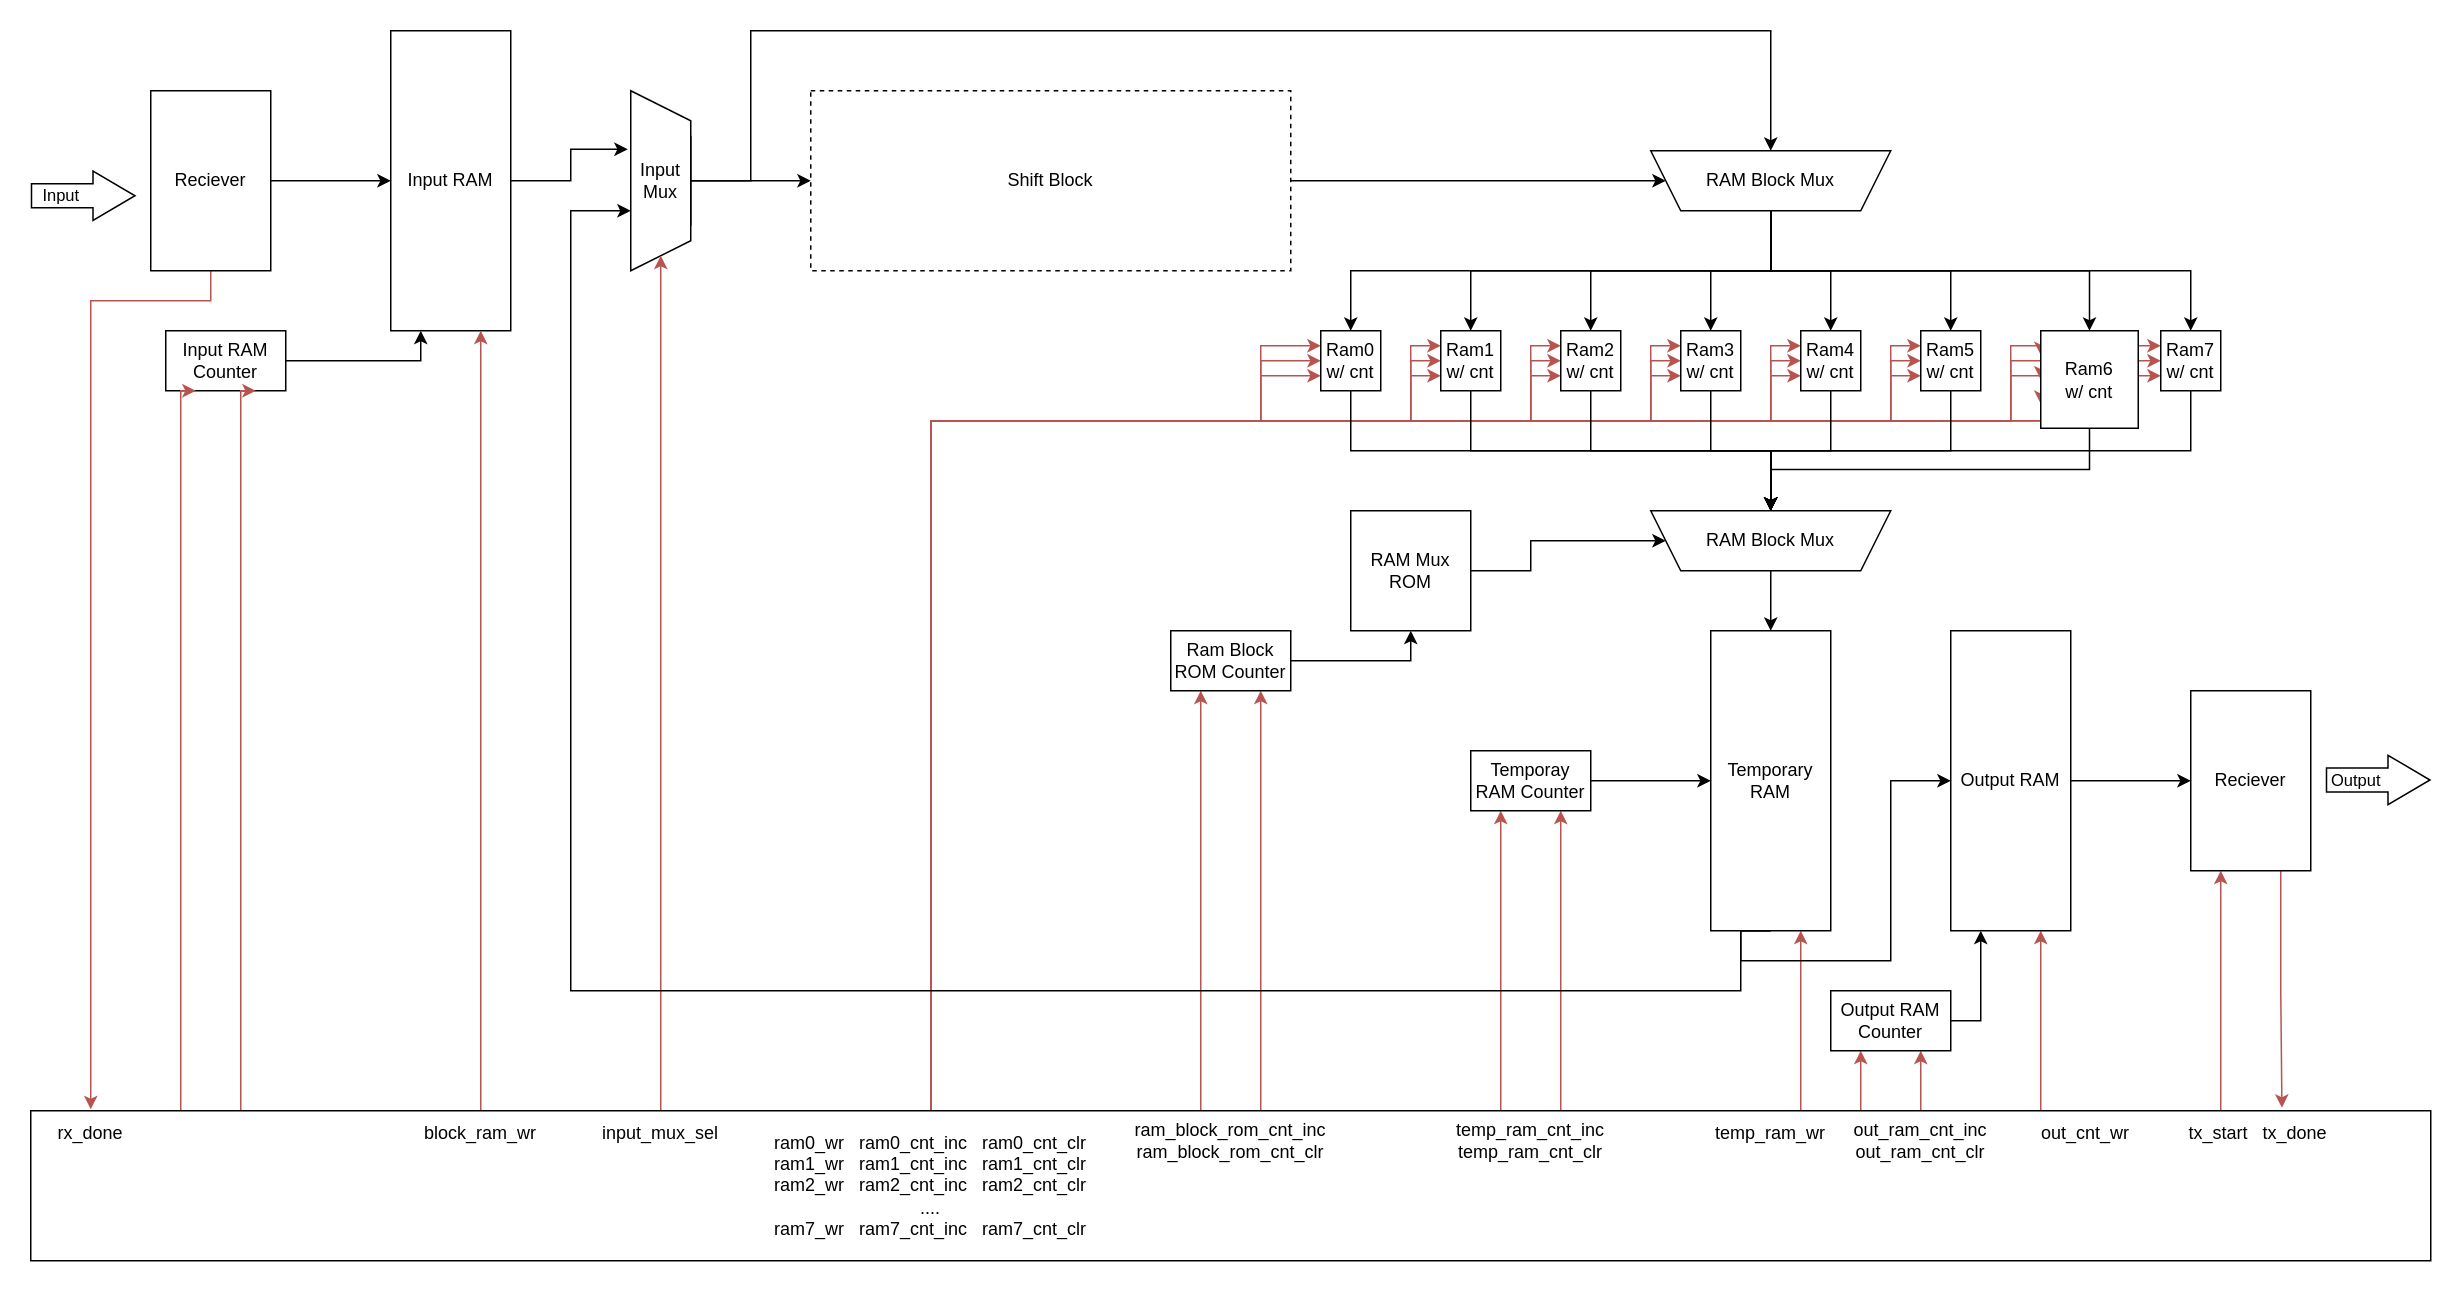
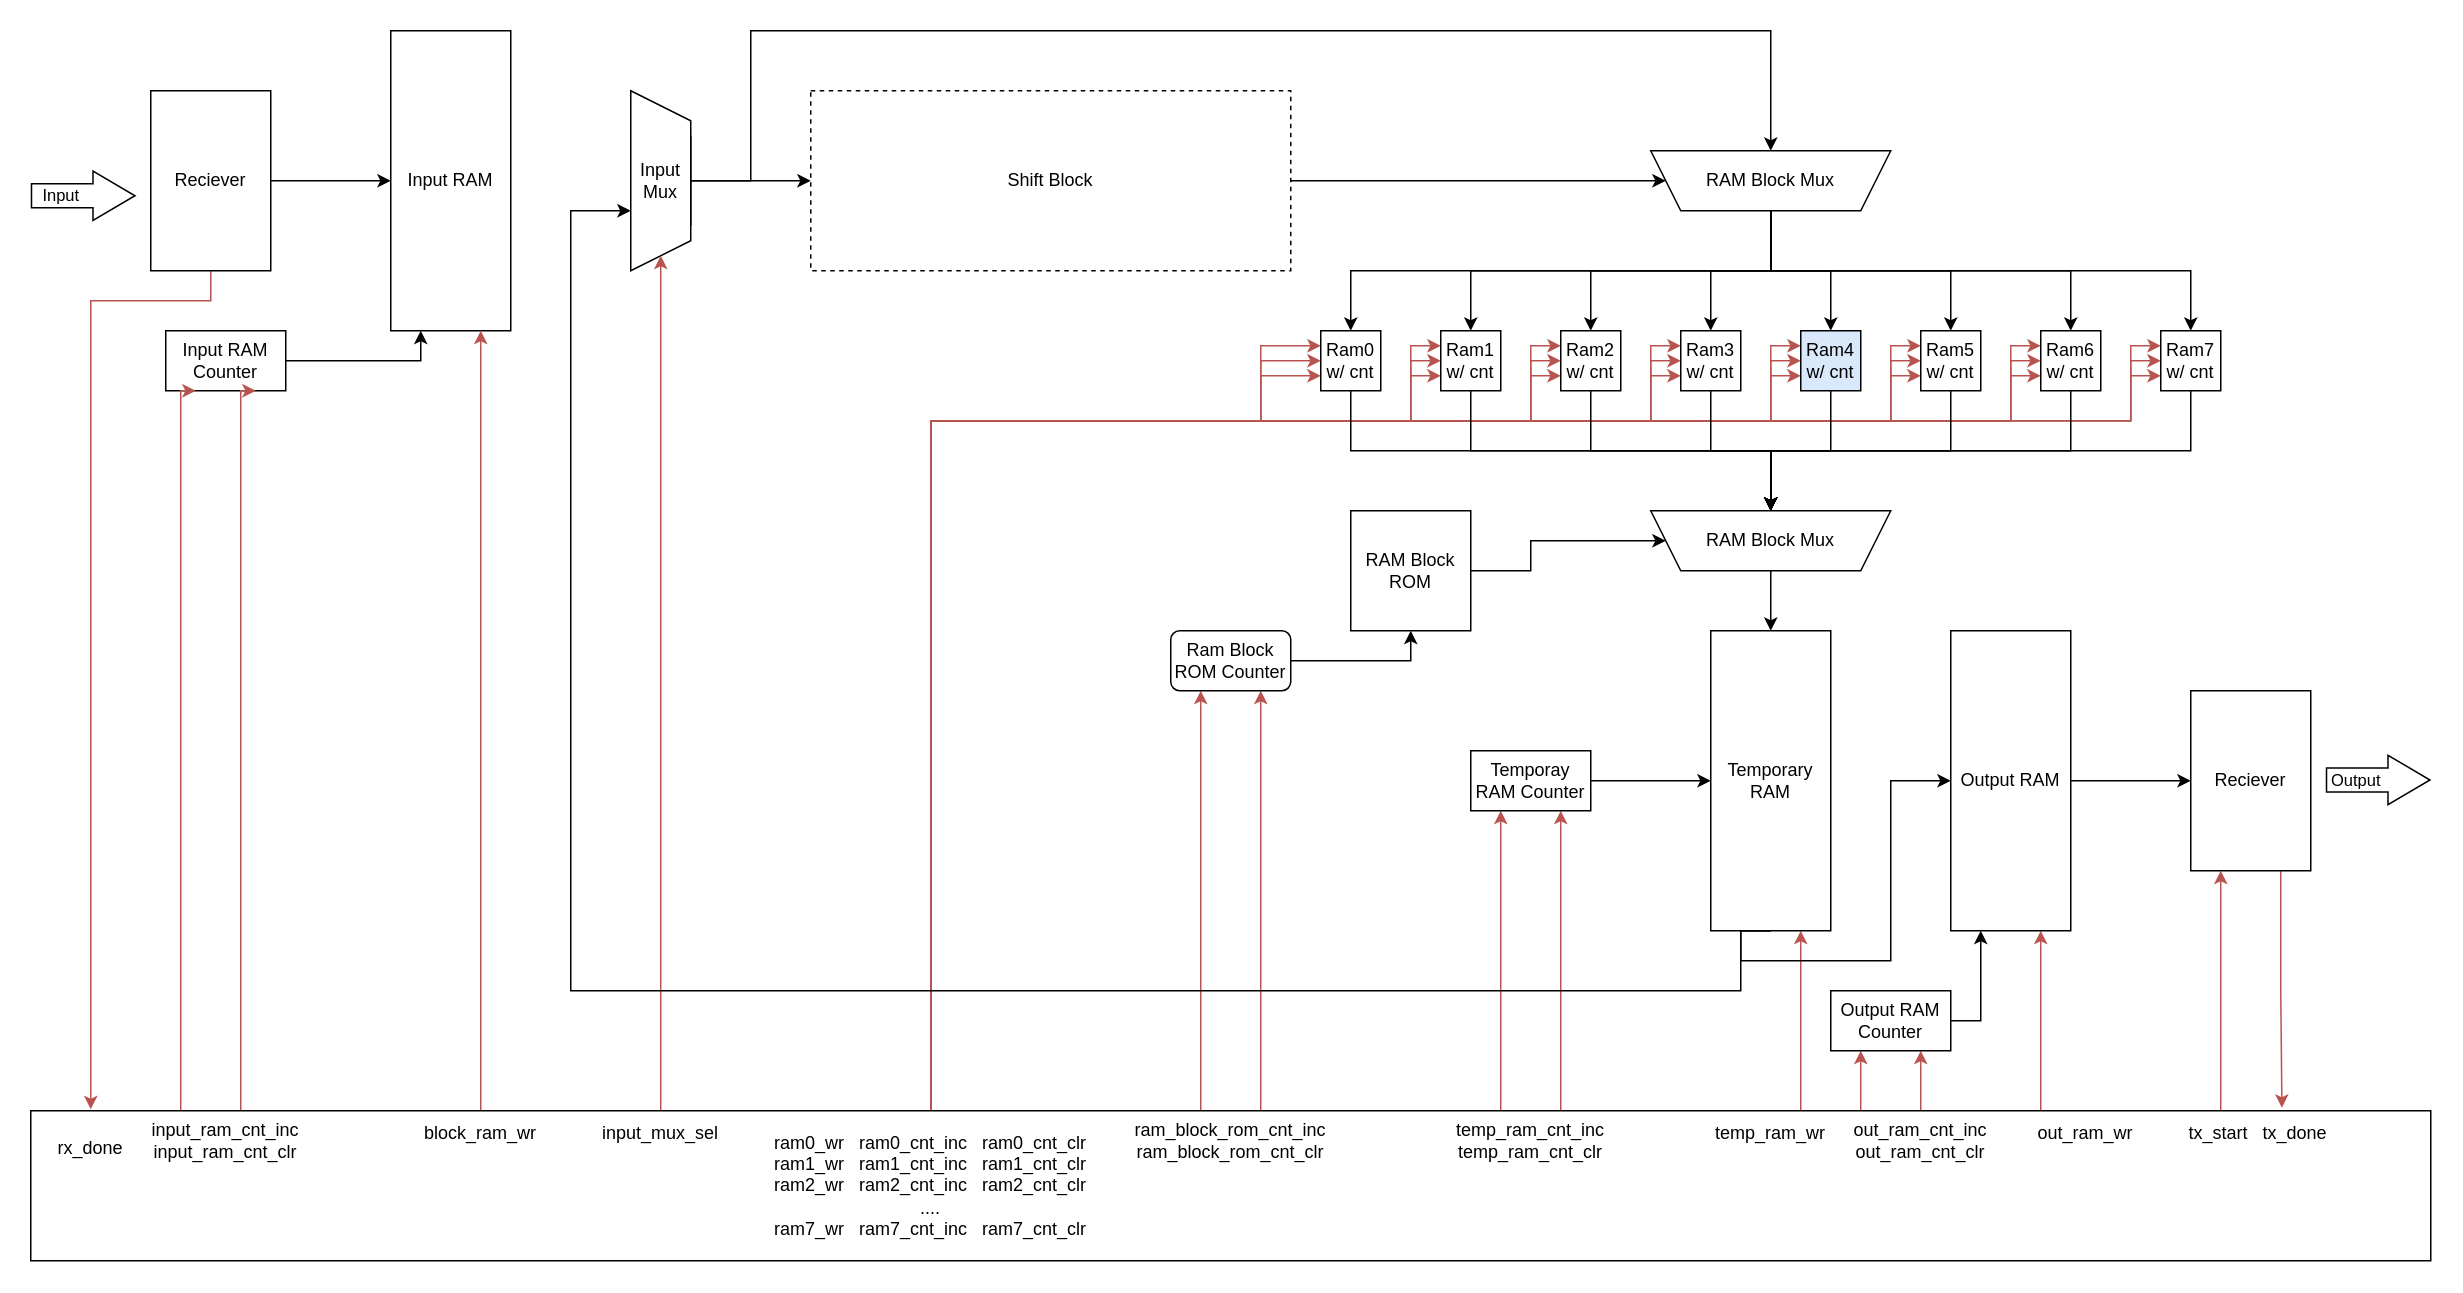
edge "Input RAM" -> "Input Mux": removed
node "Ram4 w/ cnt": fillcolor #ffffff -> #dae8fc
node "Ram6 w/ cnt": size 98x98 -> 60x60
node "RAM Mux ROM": label "RAM Mux ROM" -> "RAM Block ROM"
node "Ram Block ROM Counter": shape rectangle -> rounded rectangle
node "rx_done": moved (91, 1133) -> (91, 1148)
node "out_cnt_wr": label "out_cnt_wr" -> "out_ram_wr"
node "input_ram_cnt_inc input_ram_cnt_clr": added
